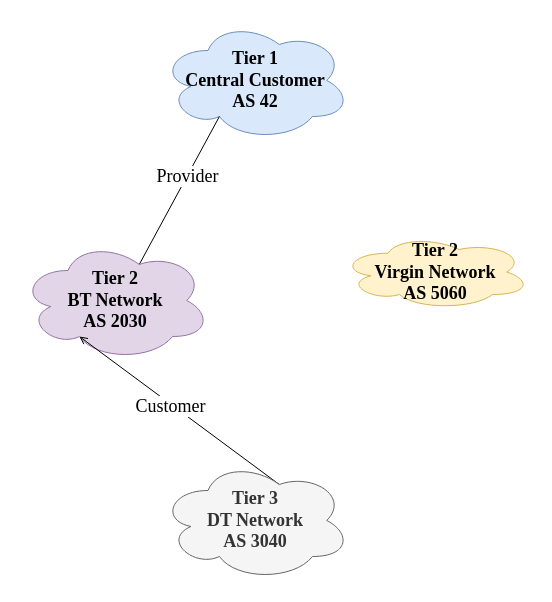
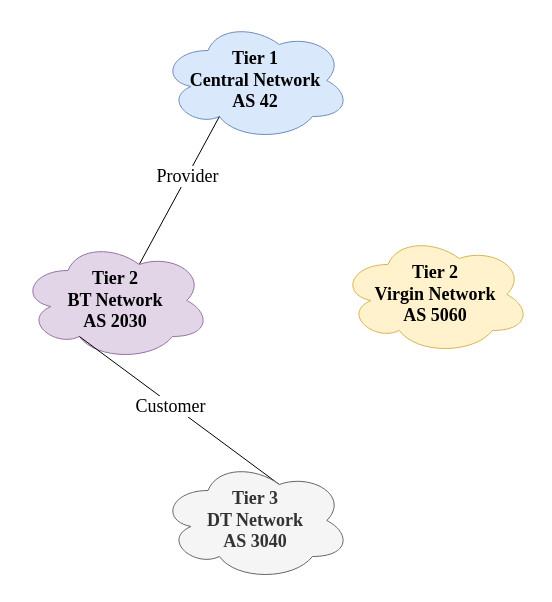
node "Tier 1Central CustomerAS 42": label "Tier 1Central CustomerAS 42" -> "Tier 1Central NetworkAS 42"
node "Tier 2Virgin NetworkAS 5060": size 190x75 -> 190x120
edge "Tier 3DT NetworkAS 3040" -> "Tier 2BT NetworkAS 2030": arrowhead open -> none
